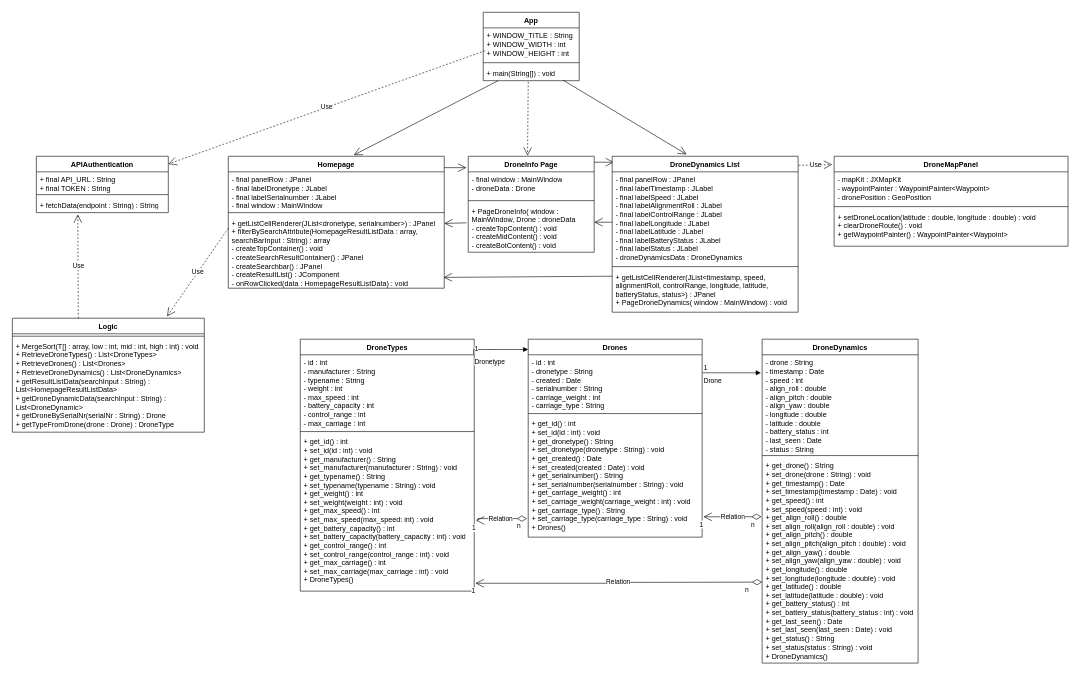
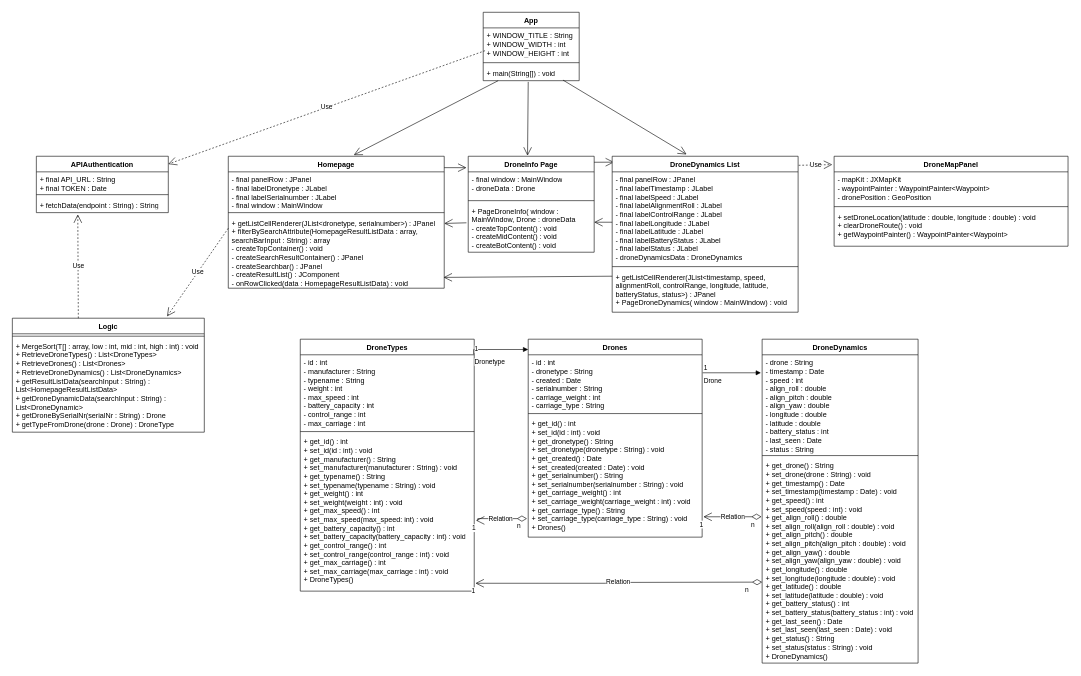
edge "+ main(String[]) : void" -> "DroneInfo Page": style dashed -> solid
node "+ final API_URL : String + final TOKEN : String": label "+ final API_URL : String + final TOKEN : String" -> "+ final API_URL : String + final TOKEN : Date"
